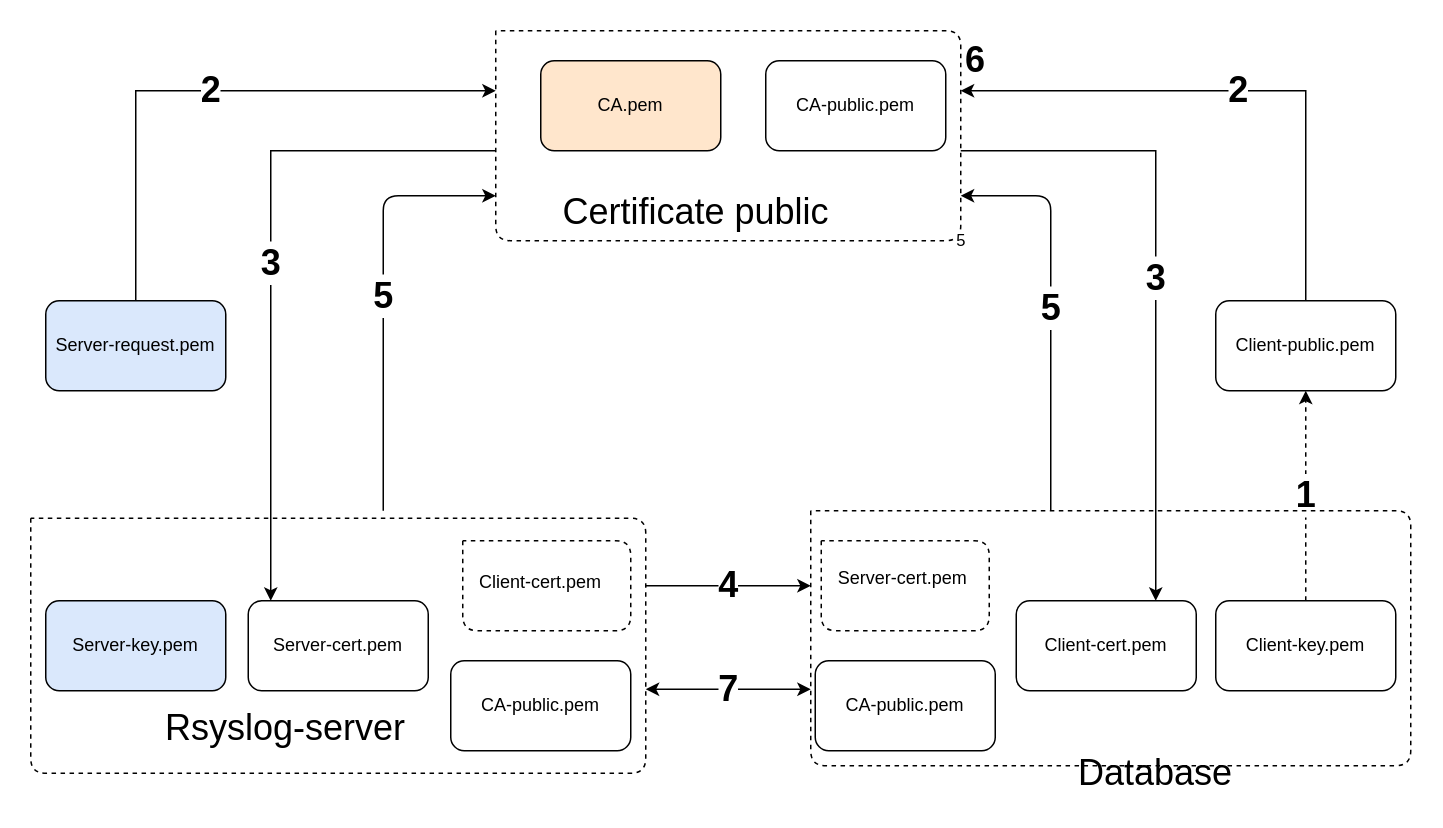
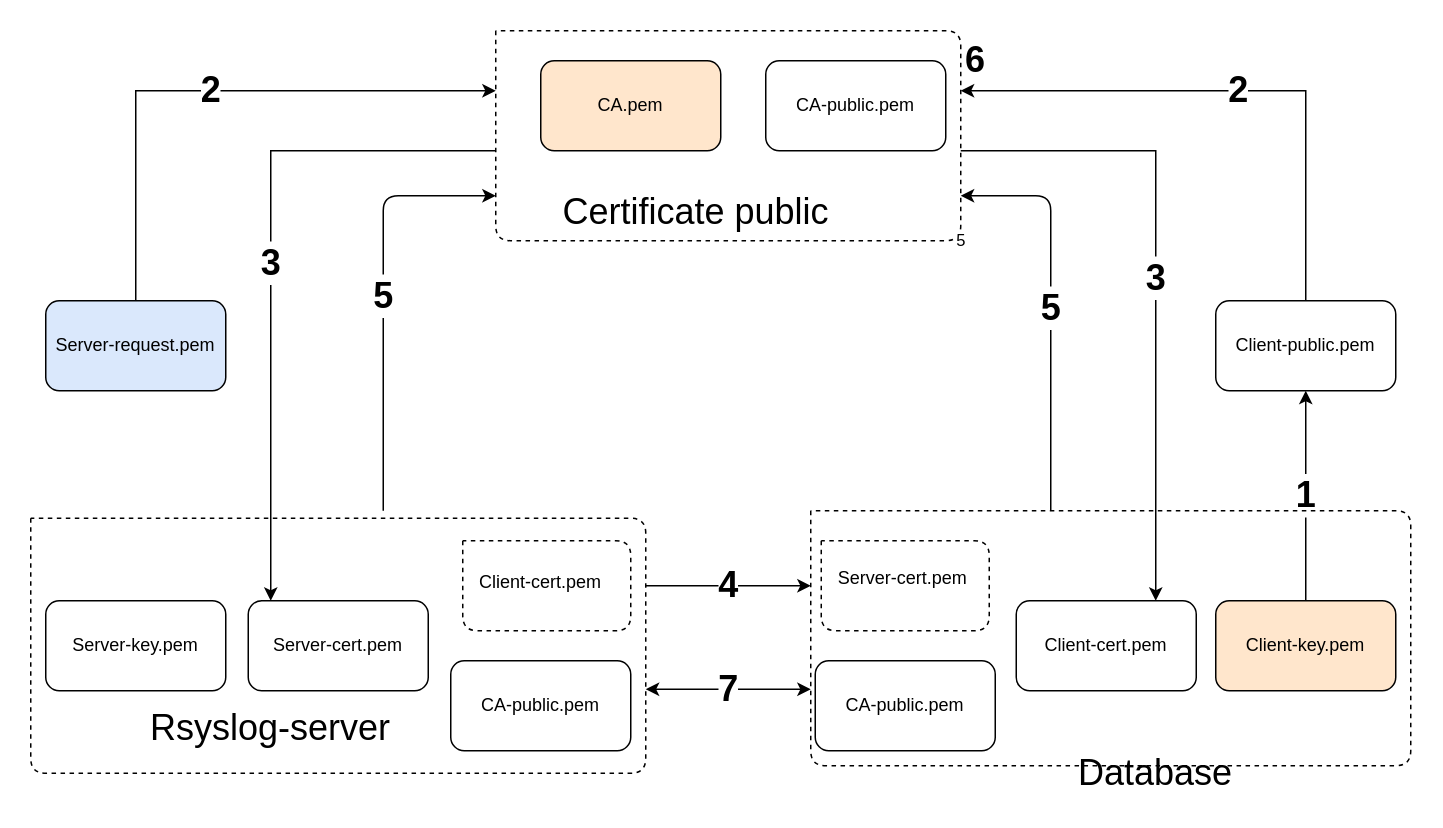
edge "Client-key.pem" -> "Client-public.pem": style dashed -> solid
node "Server-key.pem": fillcolor #dae8fc -> #ffffff
node "Client-key.pem": fillcolor #ffffff -> #ffe6cc
node "Rsyslog-server": moved (286, 728) -> (271, 728)
